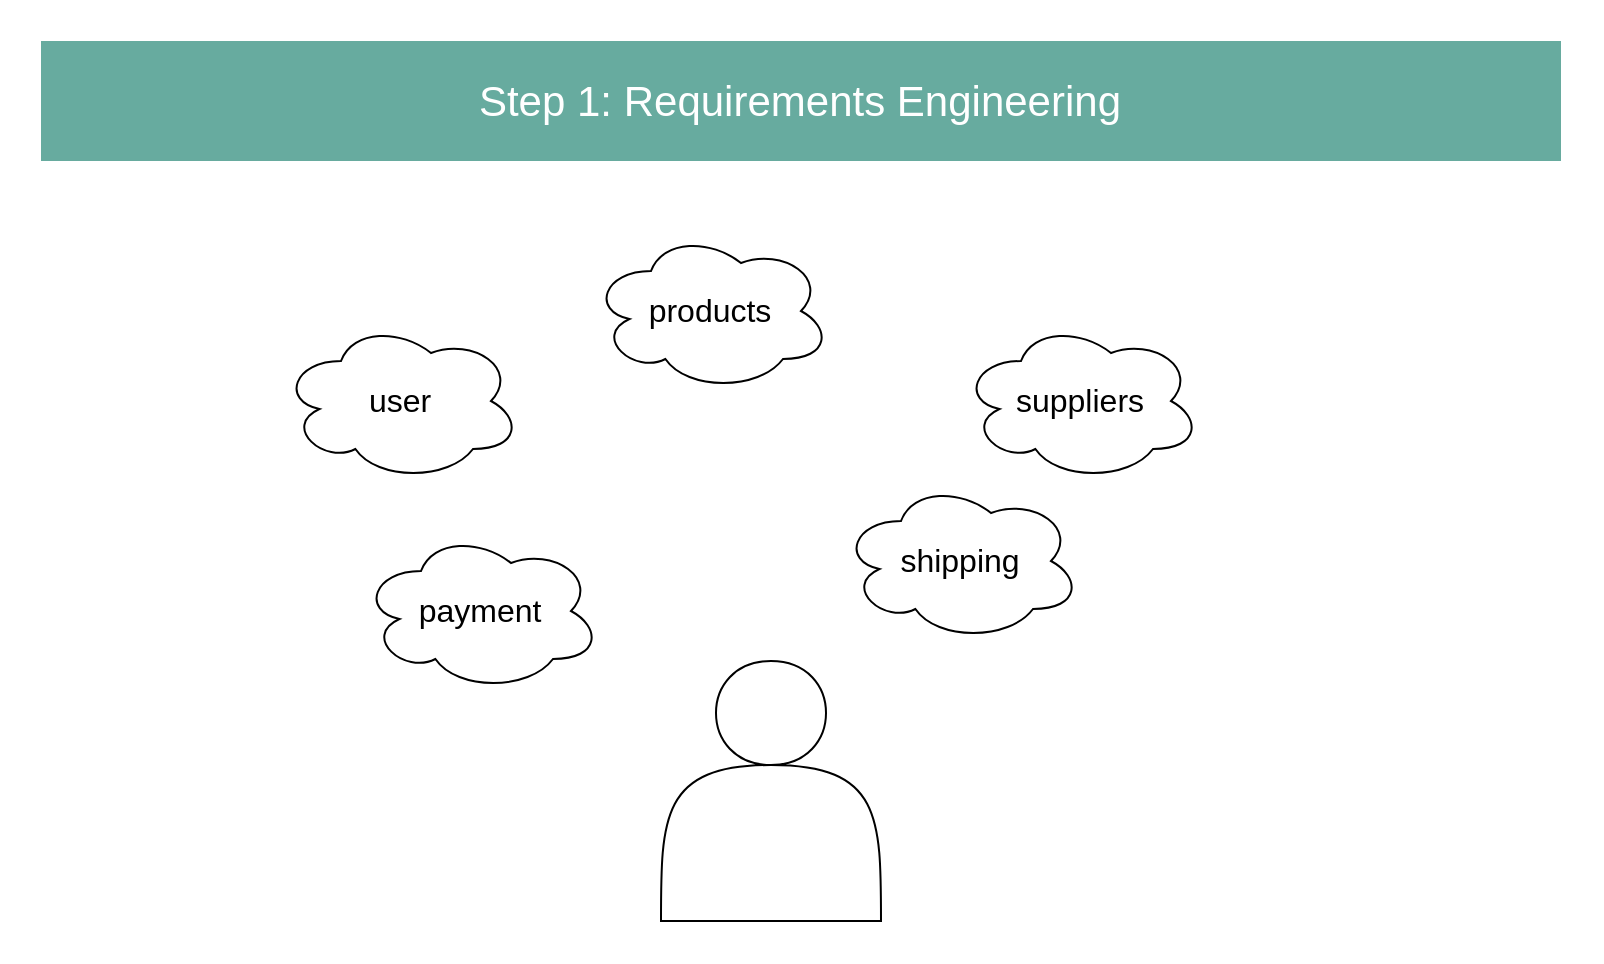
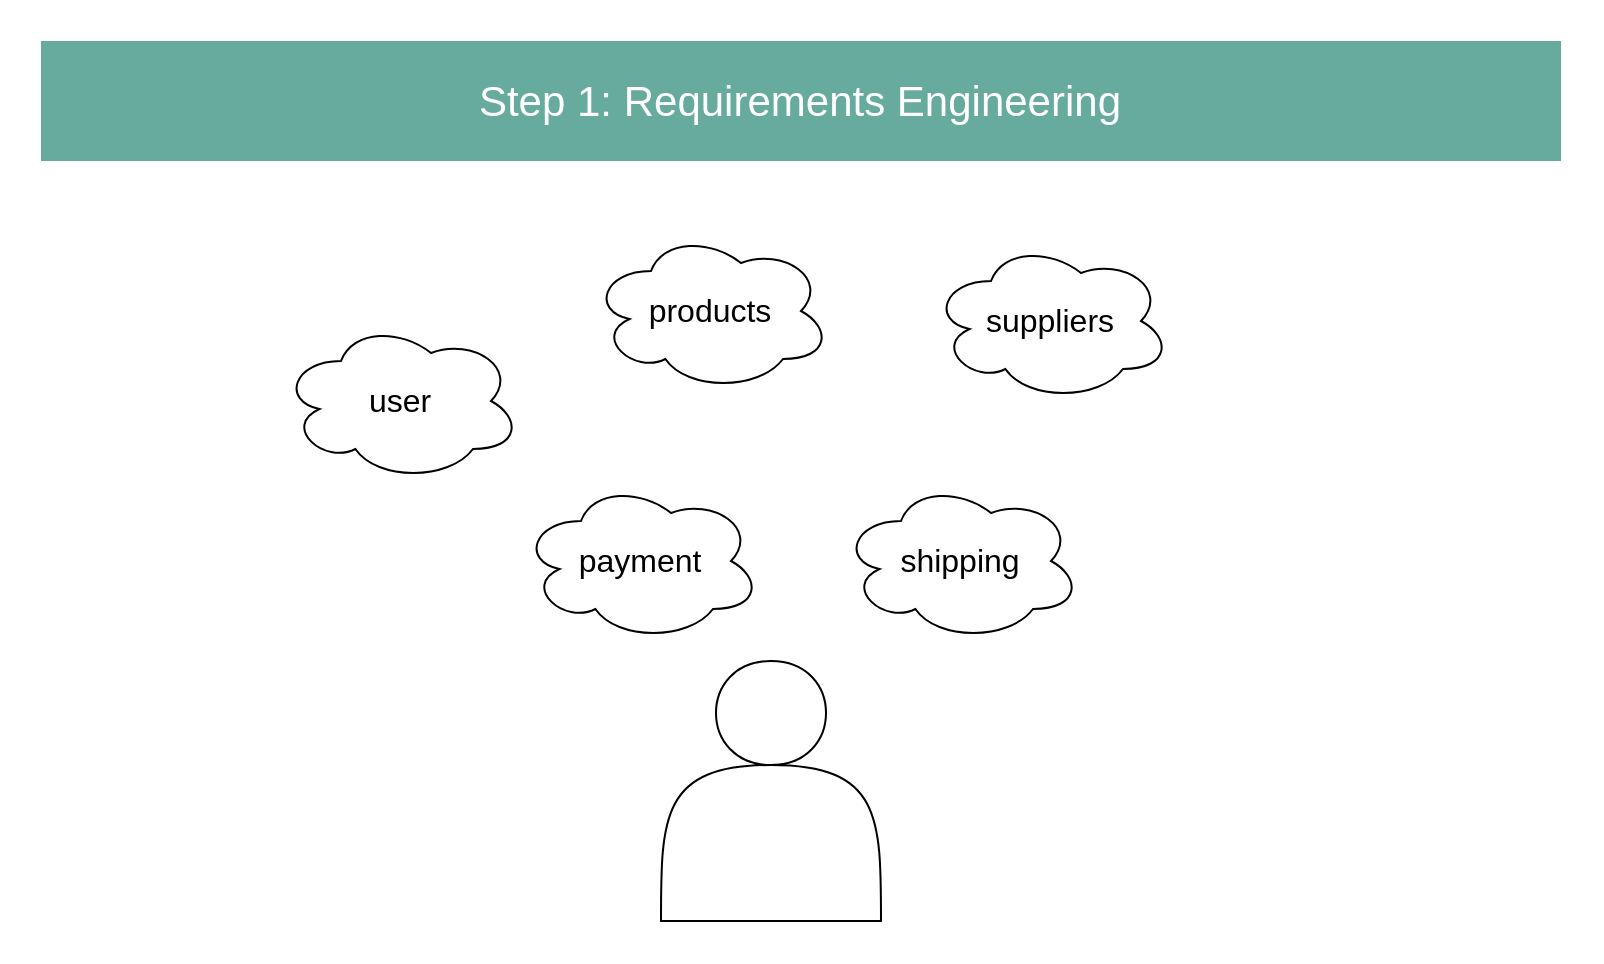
node "suppliers": moved (1081, 401) -> (1051, 321)
node "payment": moved (481, 611) -> (641, 561)
